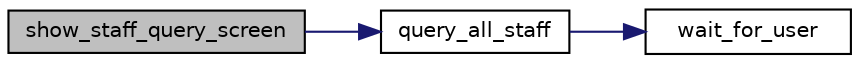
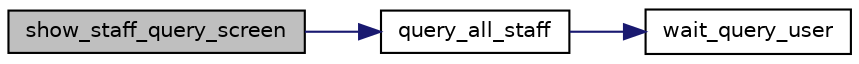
node "wait_for_user": label "wait_for_user" -> "wait_query_user"
